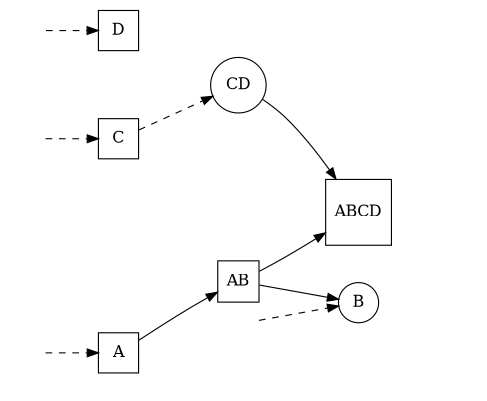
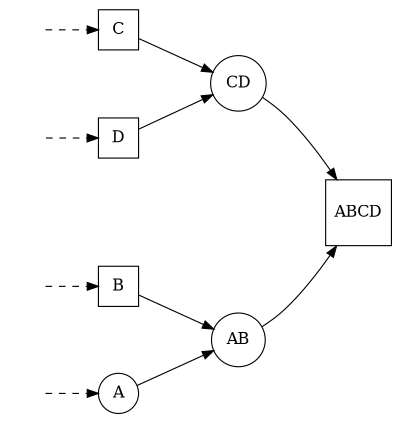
edge "D" -> "CD": added
edge "C" -> "CD": style dashed -> solid
node "AB": shape square -> circle
edge "AB" -> "B": reversed
node "B": shape circle -> square
node "A": shape square -> circle
